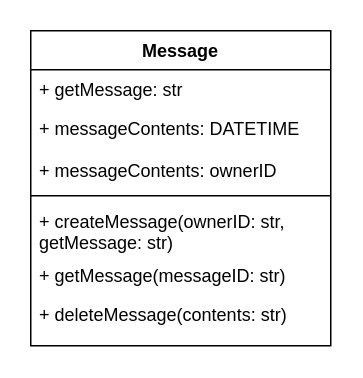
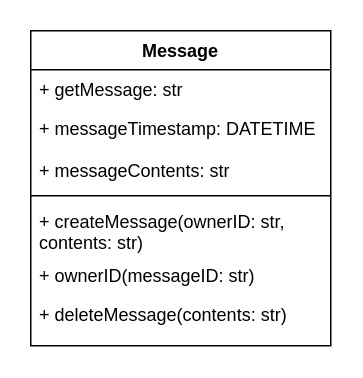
node "+ messageContents: DATETIME": label "+ messageContents: DATETIME" -> "+ messageTimestamp: DATETIME"
node "+ messageContents: ownerID": label "+ messageContents: ownerID" -> "+ messageContents: str"
node "+ createMessage(ownerID: str, getMessage: str)": label "+ createMessage(ownerID: str, getMessage: str)" -> "+ createMessage(ownerID: str, contents: str)"
node "+ getMessage(messageID: str)": label "+ getMessage(messageID: str)" -> "+ ownerID(messageID: str)"
